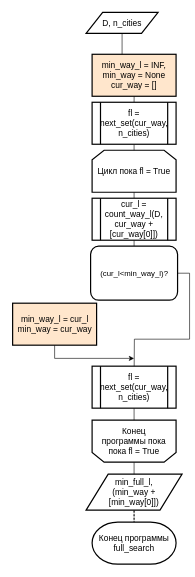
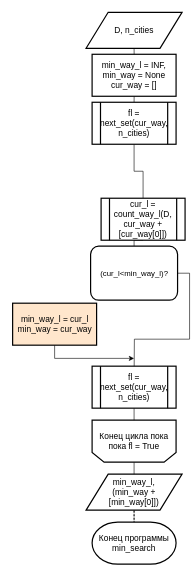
node "D, n_cities": size 72x21 -> 96x36
node "min_way_l = INF, min_way = None cur_way = []": fillcolor #ffe6cc -> #ffffff
node "Цикл пока fl = True": removed
node "cur_l = count_way_l(D, cur_way + [cur_way[0]])": moved (134, 219) -> (143, 219)
node "Конец программы пока пока fl = True": label "Конец программы пока пока fl = True" -> "Конец цикла пока пока fl = True"
node "min_full_l, (min_way + [min_way[0]])": label "min_full_l, (min_way + [min_way[0]])" -> "min_way_l, (min_way + [min_way[0]])"
node "Конец программы full_search": label "Конец программы full_search" -> "Конец программы min_search"
